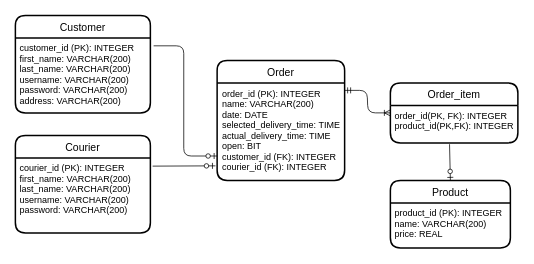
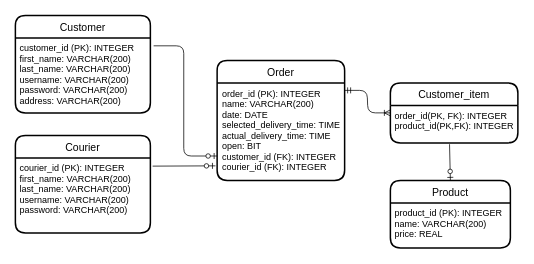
node "Order_item": label "Order_item" -> "Customer_item"
